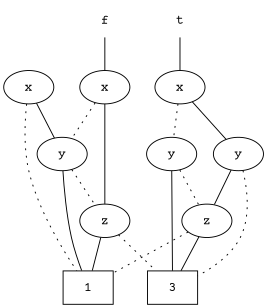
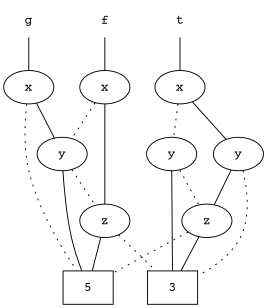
node "g": added
node "1": label "1" -> "5"
